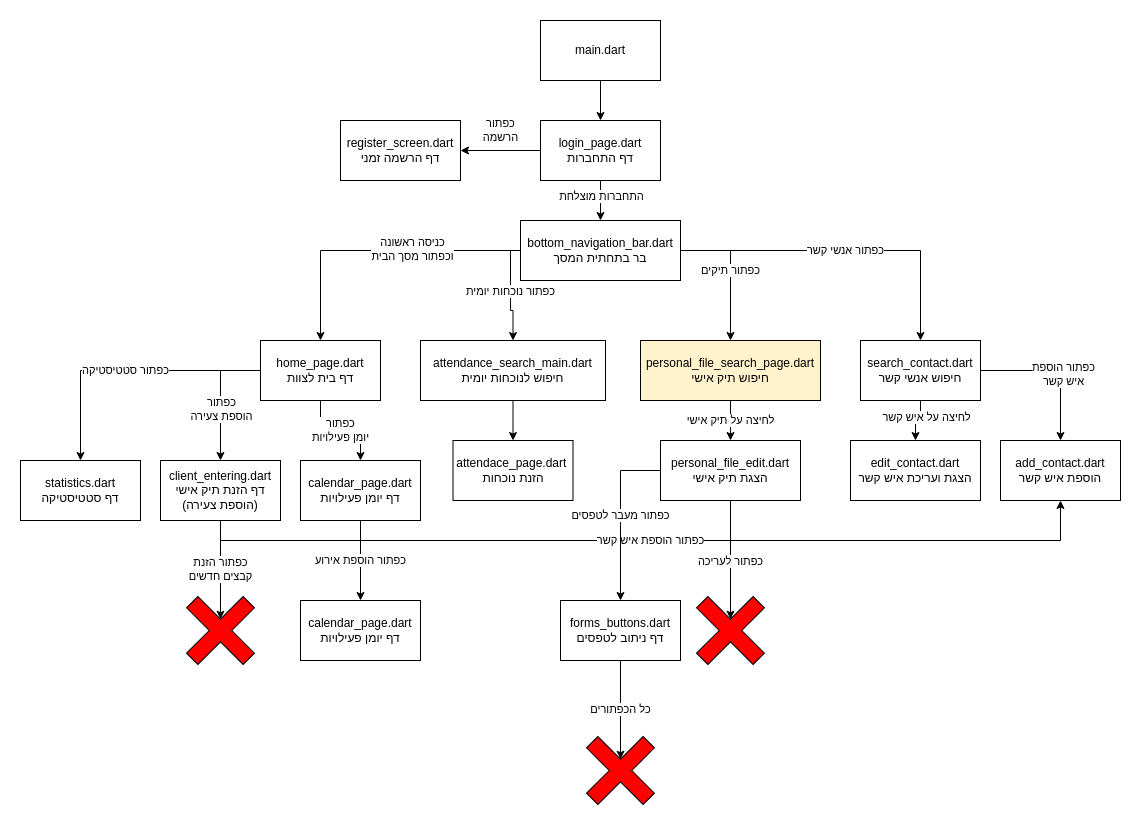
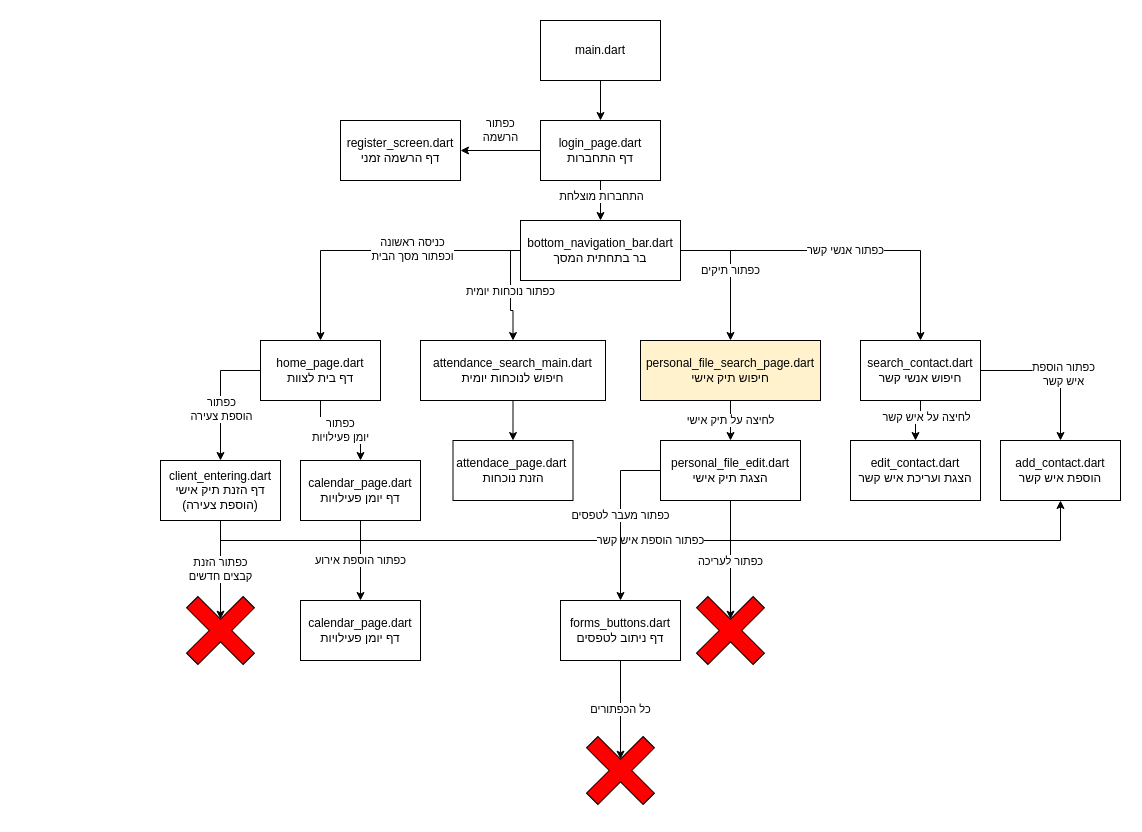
edge "home_page.dart דף בית לצוות" -> "statistics.dart דף סטטיסטיקה": removed, label "כפתור סטטיסטיקה"
node "statistics.dart דף סטטיסטיקה": removed
